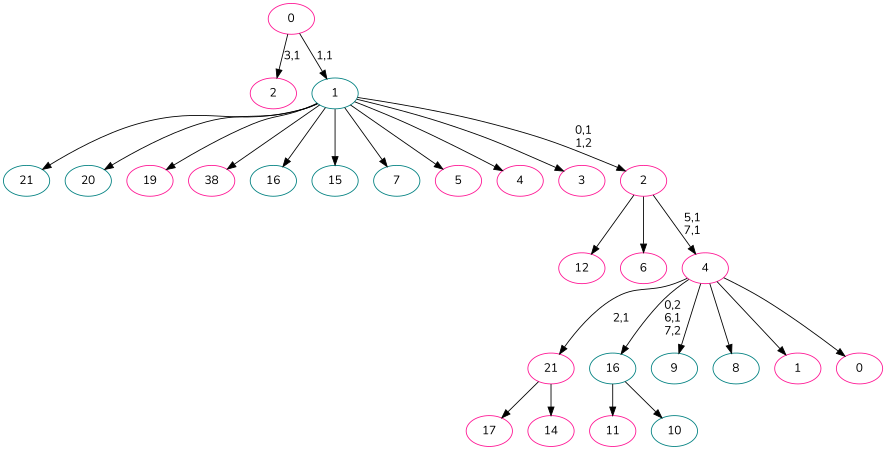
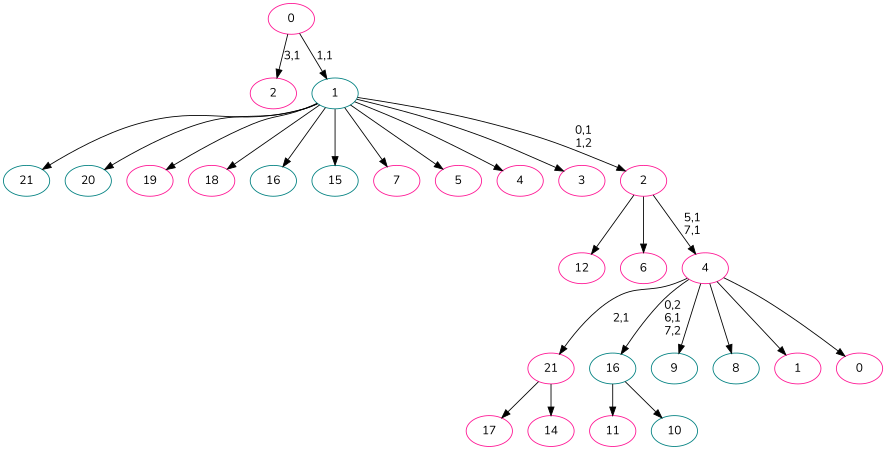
node "38": label "38" -> "18"
node "7": color teal -> deeppink
